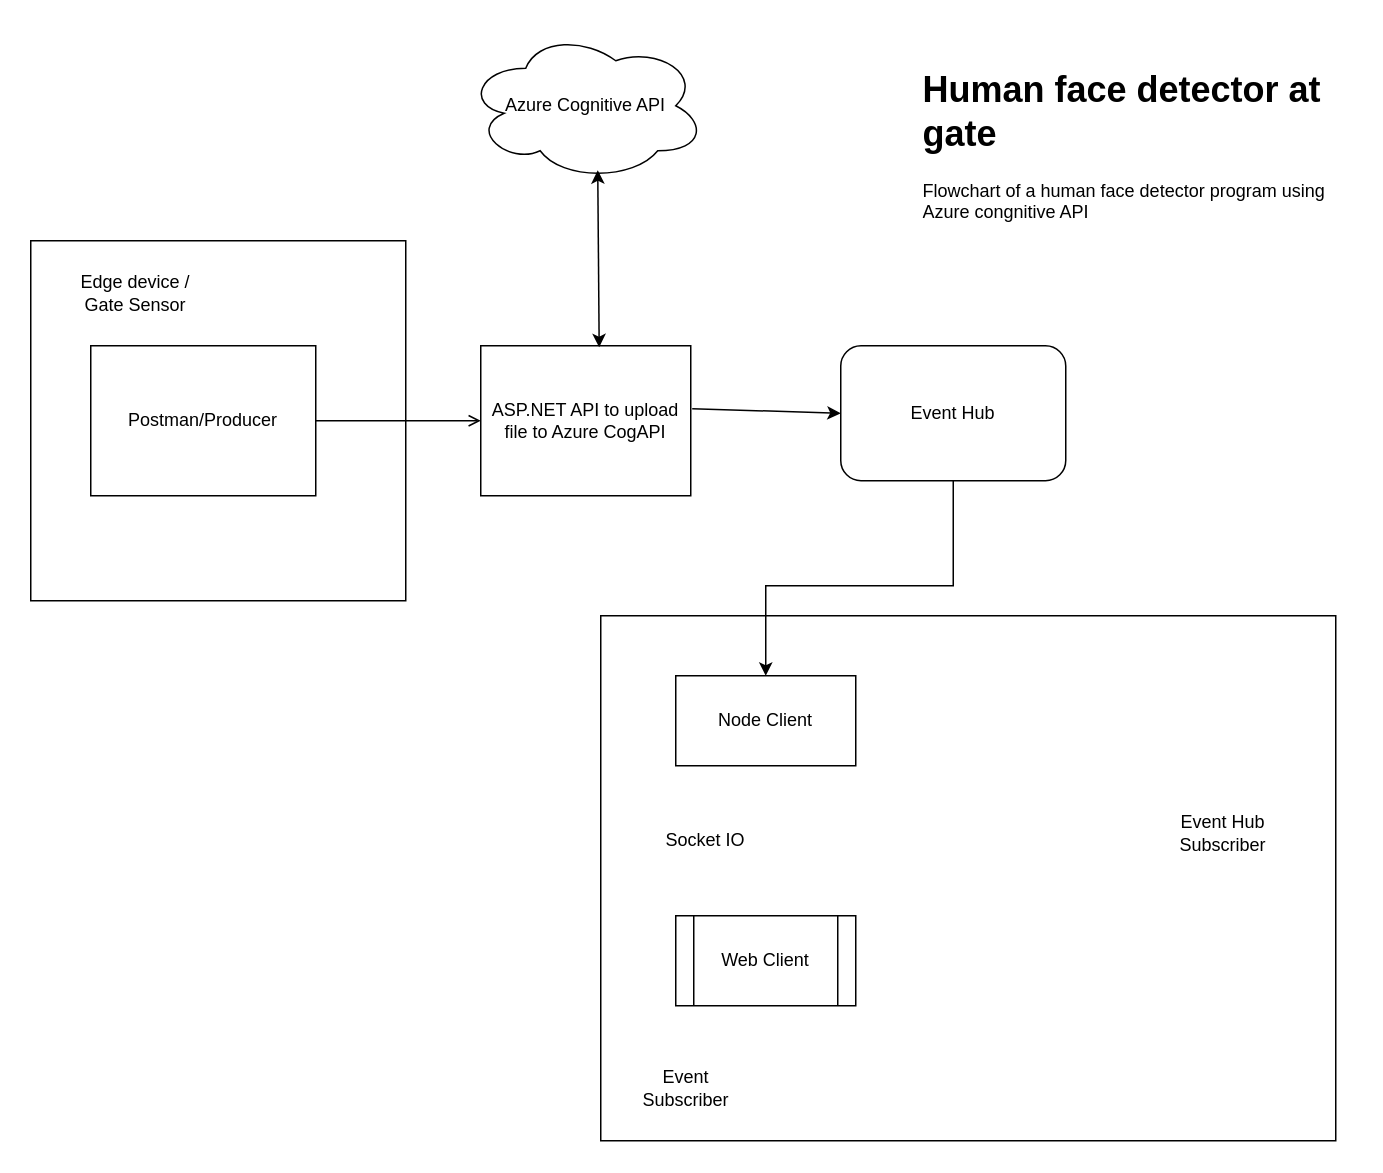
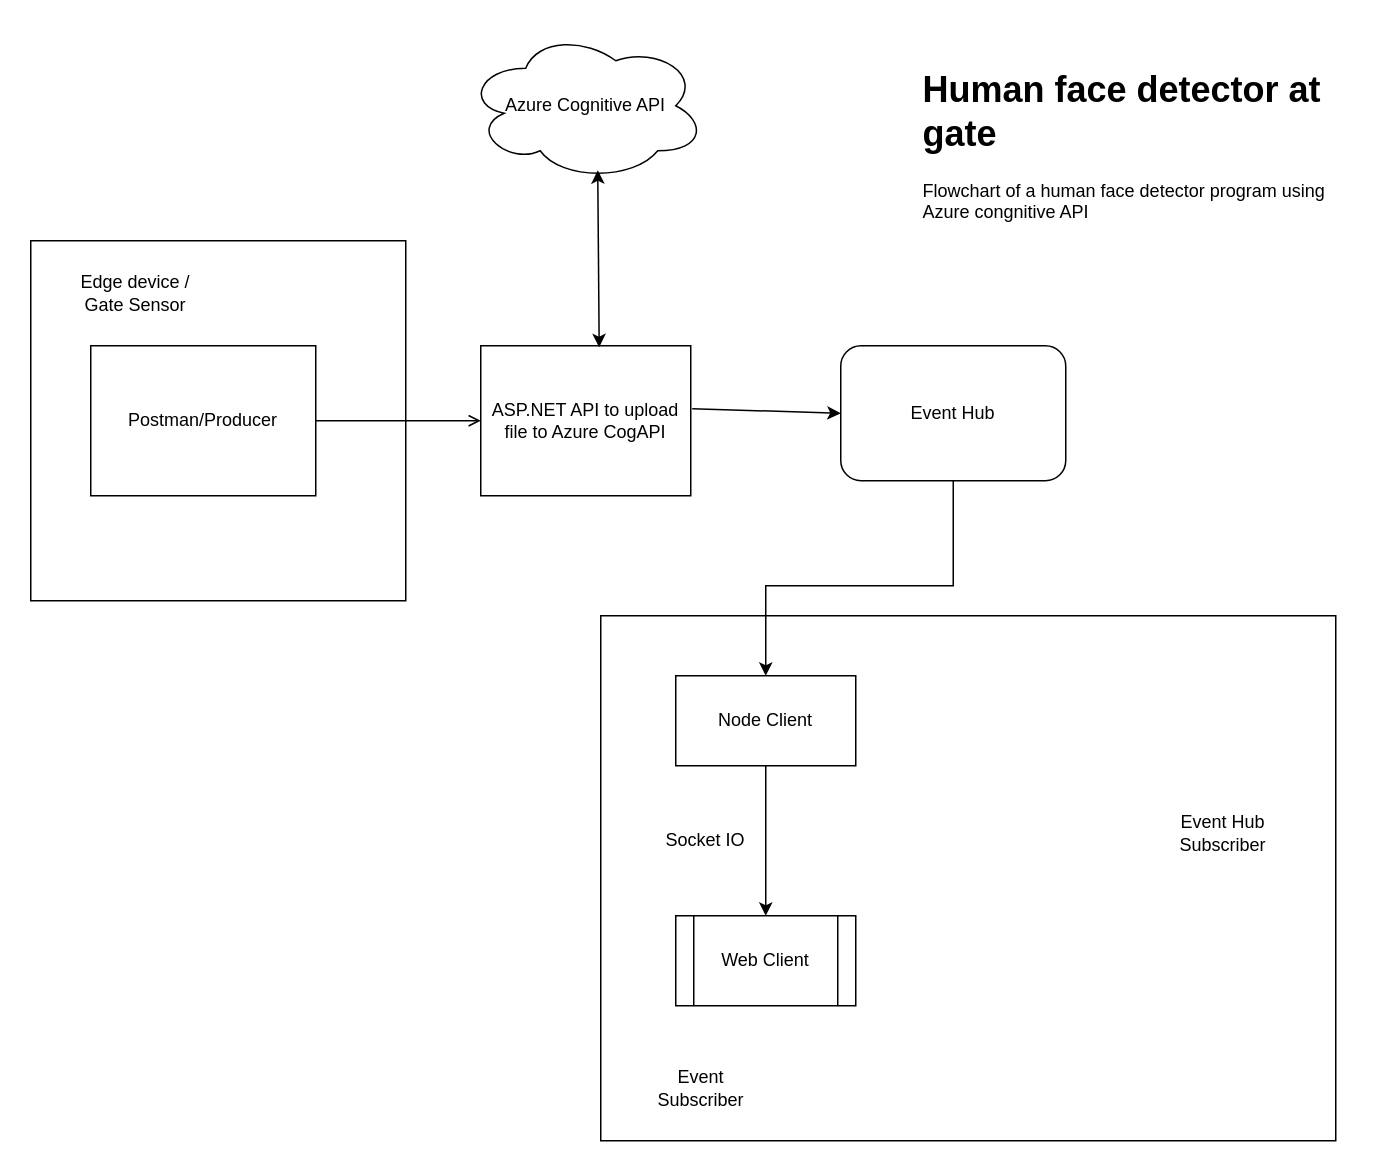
edge "Node Client" -> "Web Client": added
node "Event Subscriber": moved (686, 1088) -> (701, 1088)
